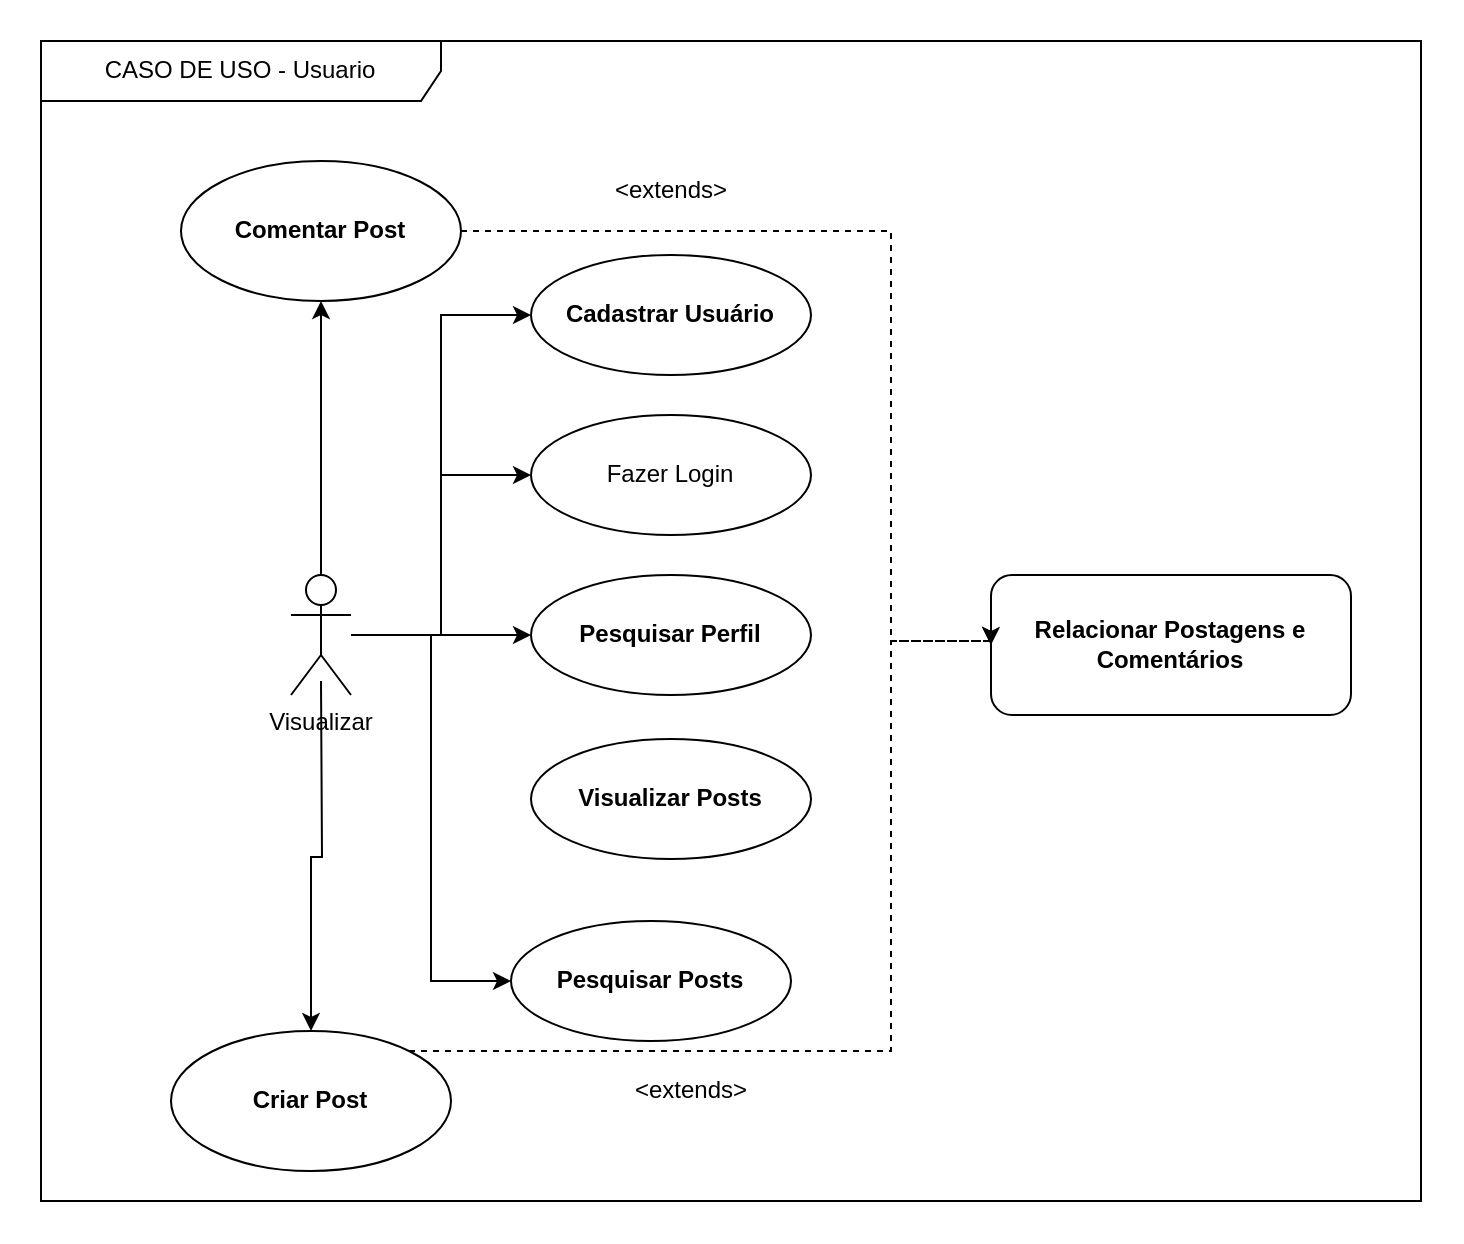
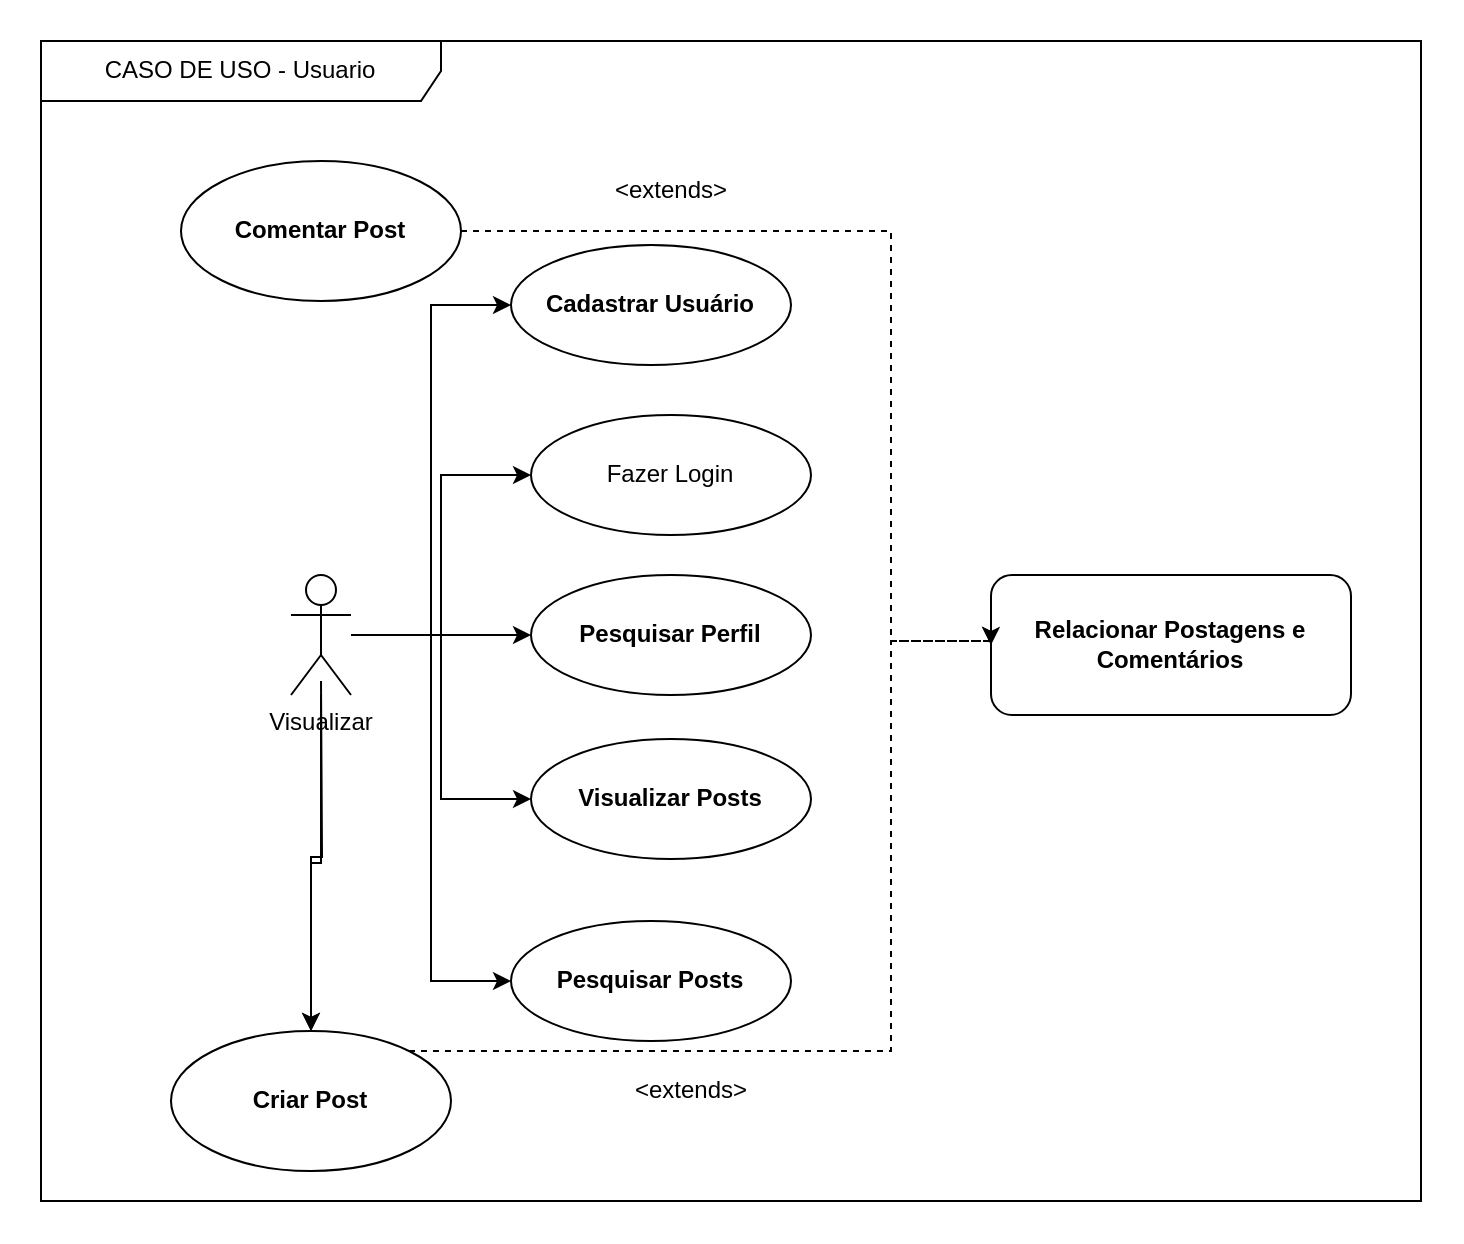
node "Cadastrar Usuário": moved (671, 315) -> (651, 305)
edge "Visualizar" -> "Comentar Post": now "Visualizar" -> "Criar Post"
edge "Visualizar" -> "Visualizar Posts": added
